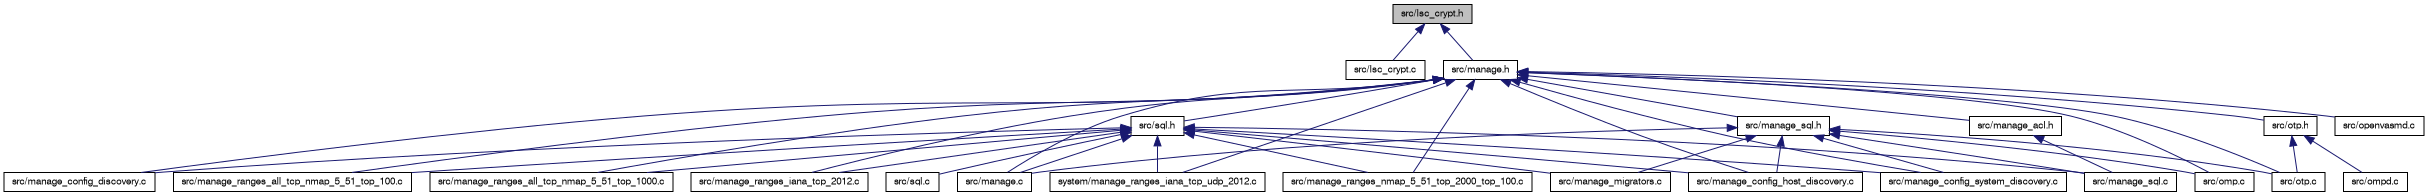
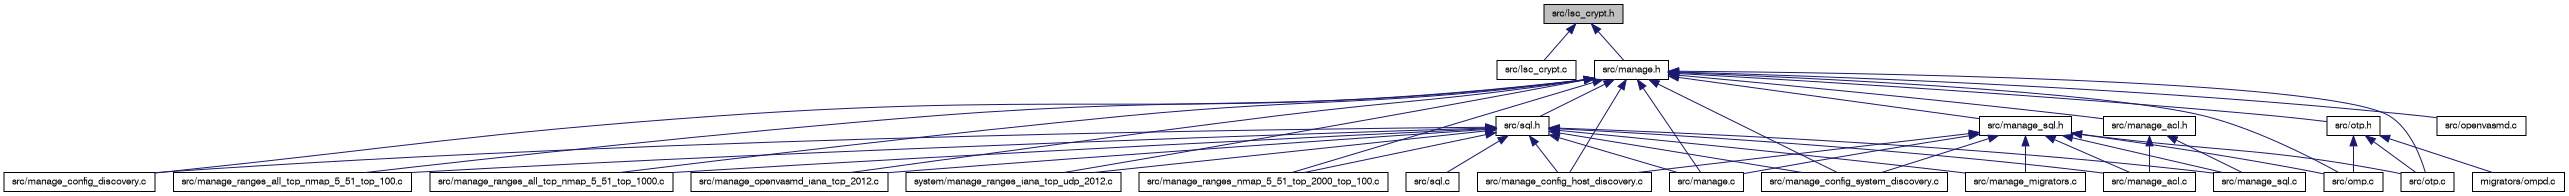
edge "src/omp.c" -> "src/otp.h": added
node "src/manage_ranges_iana_tcp_2012.c": label "src/manage_ranges_iana_tcp_2012.c" -> "src/manage_openvasmd_iana_tcp_2012.c"
node "src/manage_acl.c": added
node "src/ompd.c": label "src/ompd.c" -> "migrators/ompd.c"
